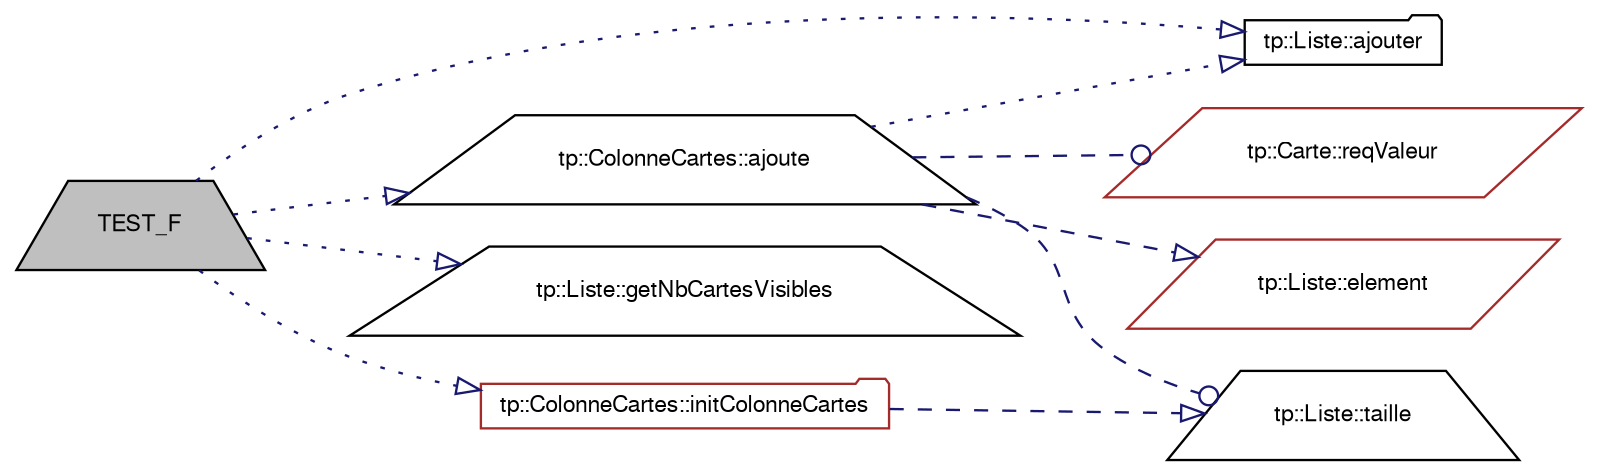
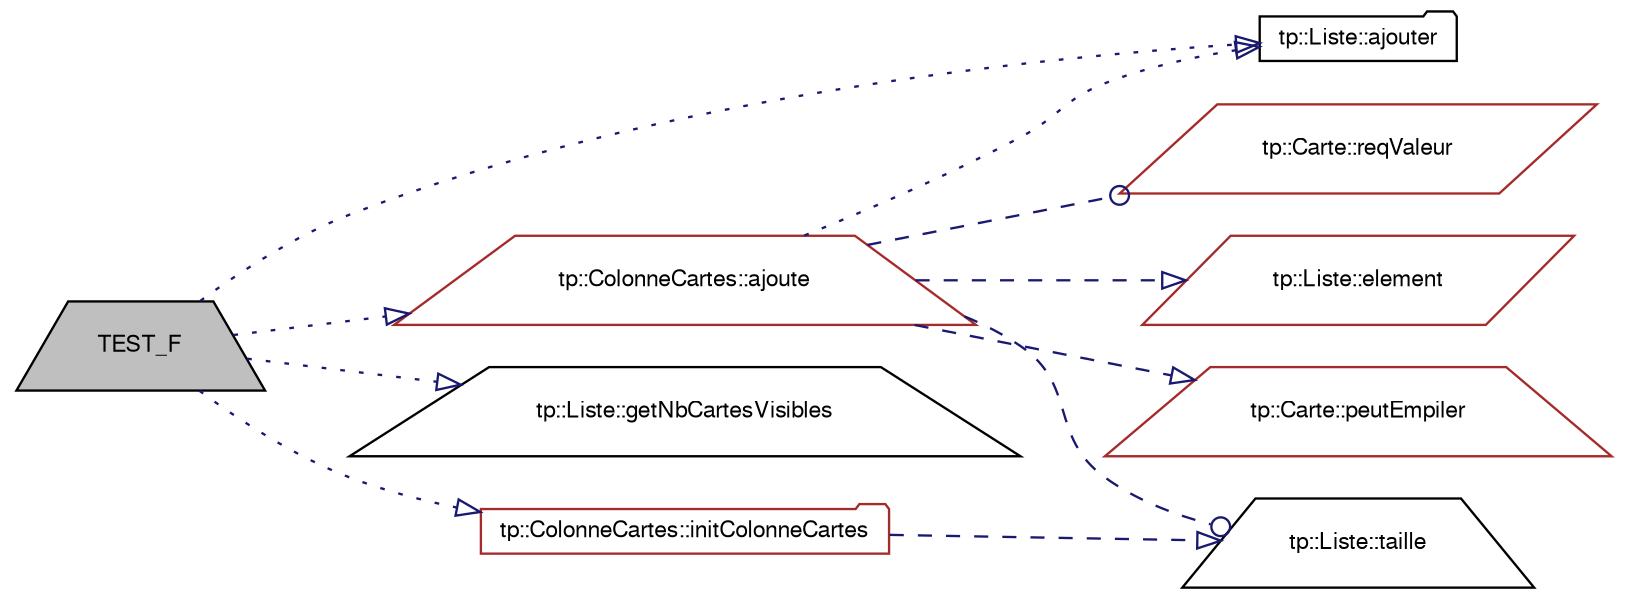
node "tp::ColonneCartes::ajoute": color black -> brown
node "tp::Carte::peutEmpiler": added
